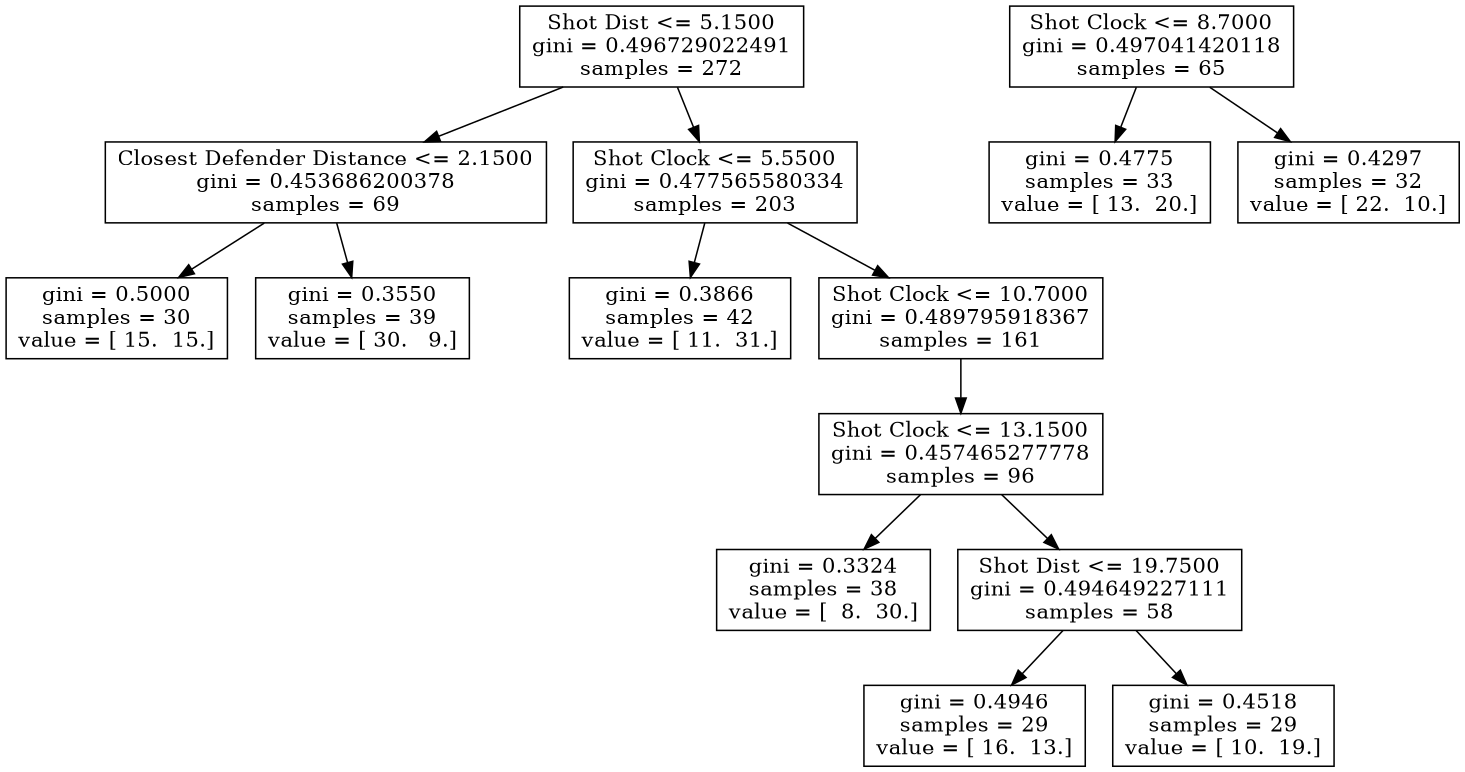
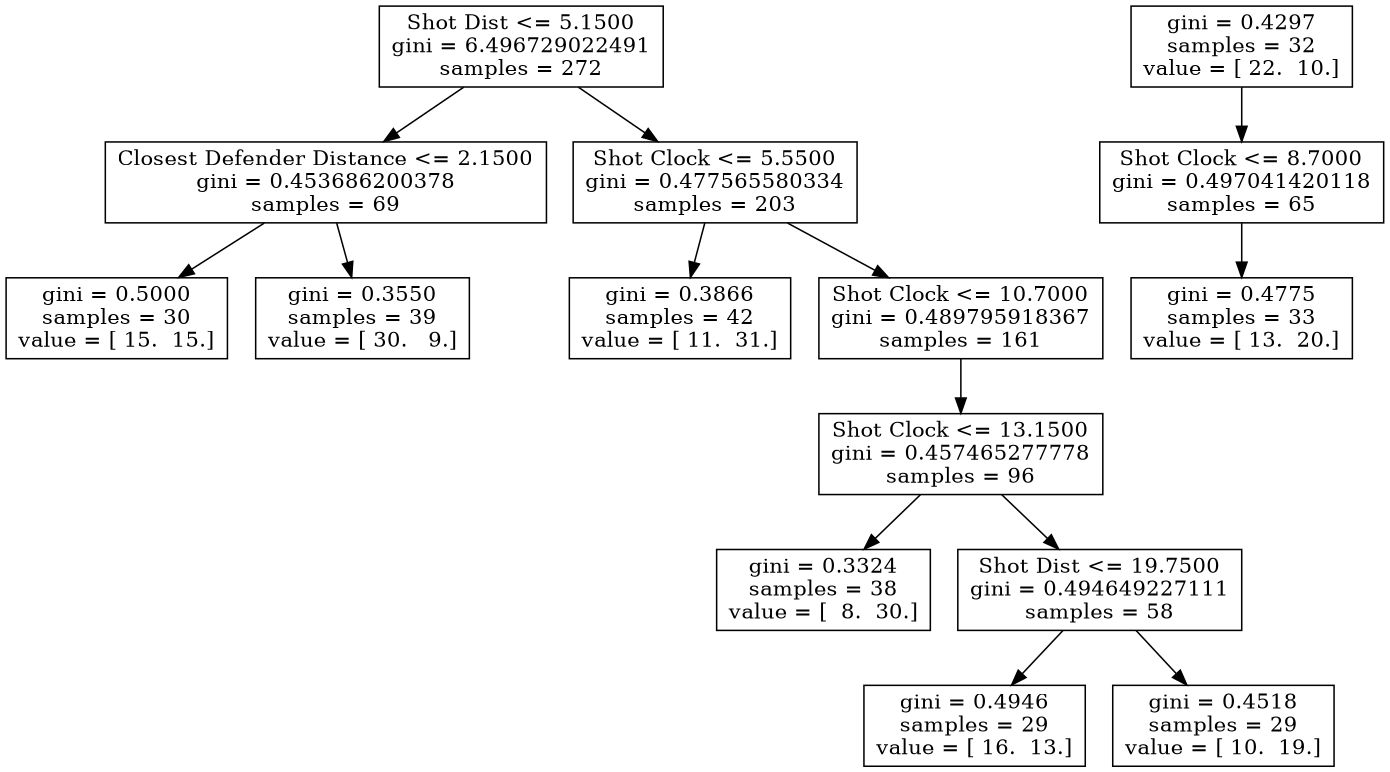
node "Shot Dist <= 5.1500 gini = 0.496729022491 samples = 272": label "Shot Dist <= 5.1500 gini = 0.496729022491 samples = 272" -> "Shot Dist <= 5.1500 gini = 6.496729022491 samples = 272"
edge "Shot Clock <= 8.7000 gini = 0.497041420118 samples = 65" -> "gini = 0.4297 samples = 32 value = [ 22.  10.]": reversed
